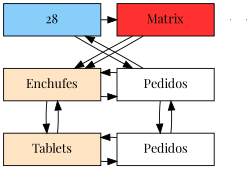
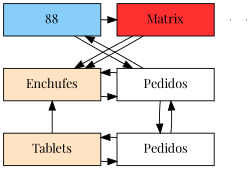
node "28": label "28" -> "88"
edge "Enchufes" -> "Tablets": removed
